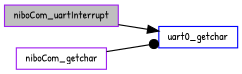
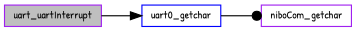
node "niboCom_uartInterrupt": label "niboCom_uartInterrupt" -> "uart_uartInterrupt"
edge "niboCom_getchar" -> "uart0_getchar": reversed
